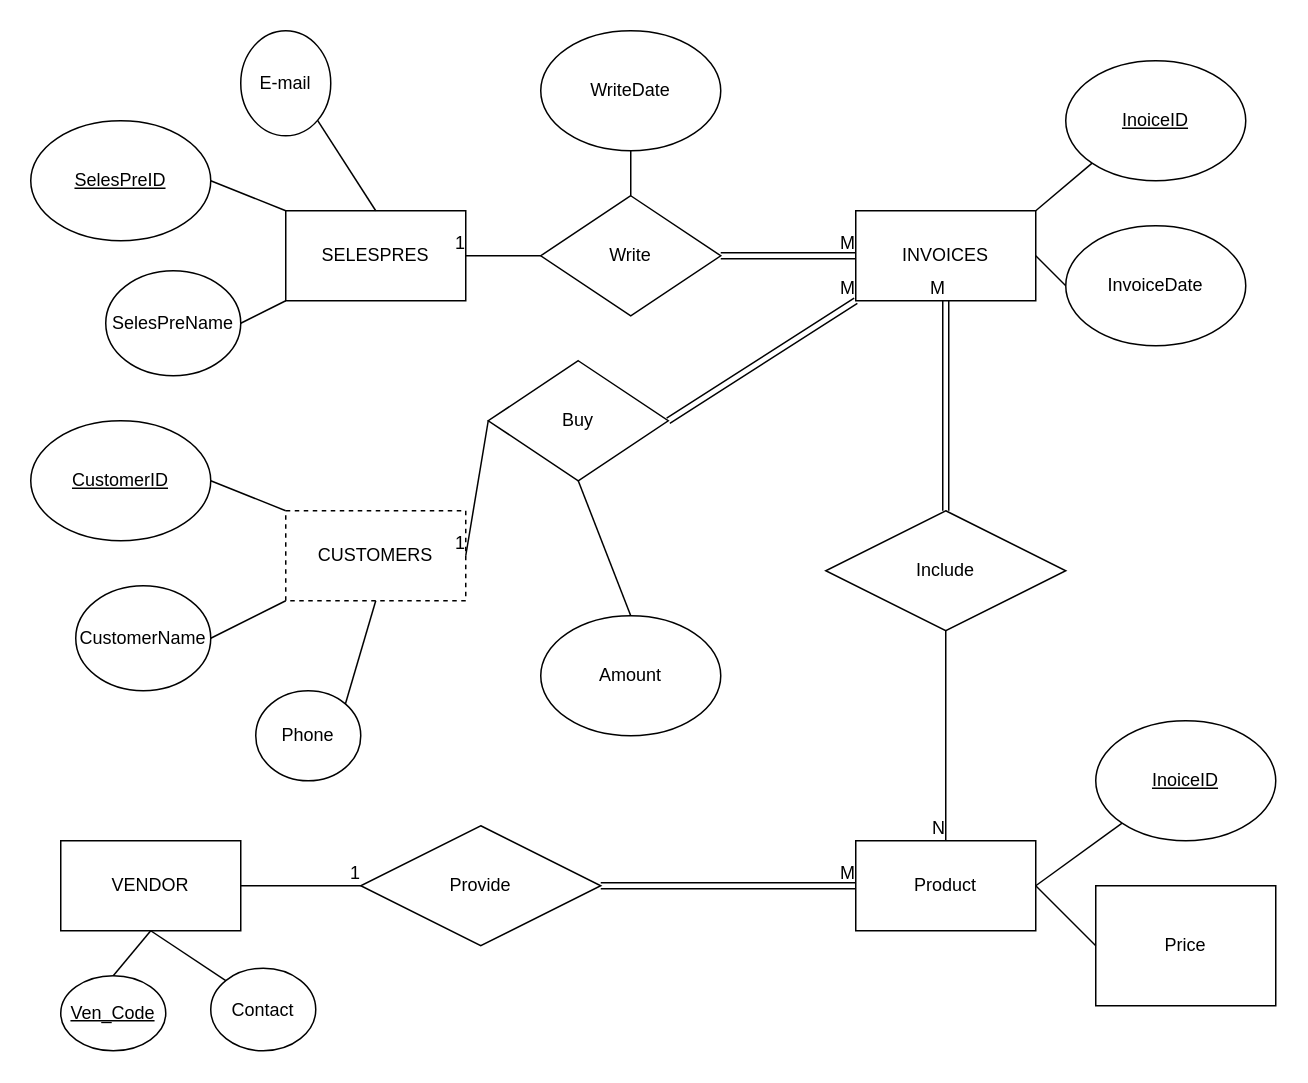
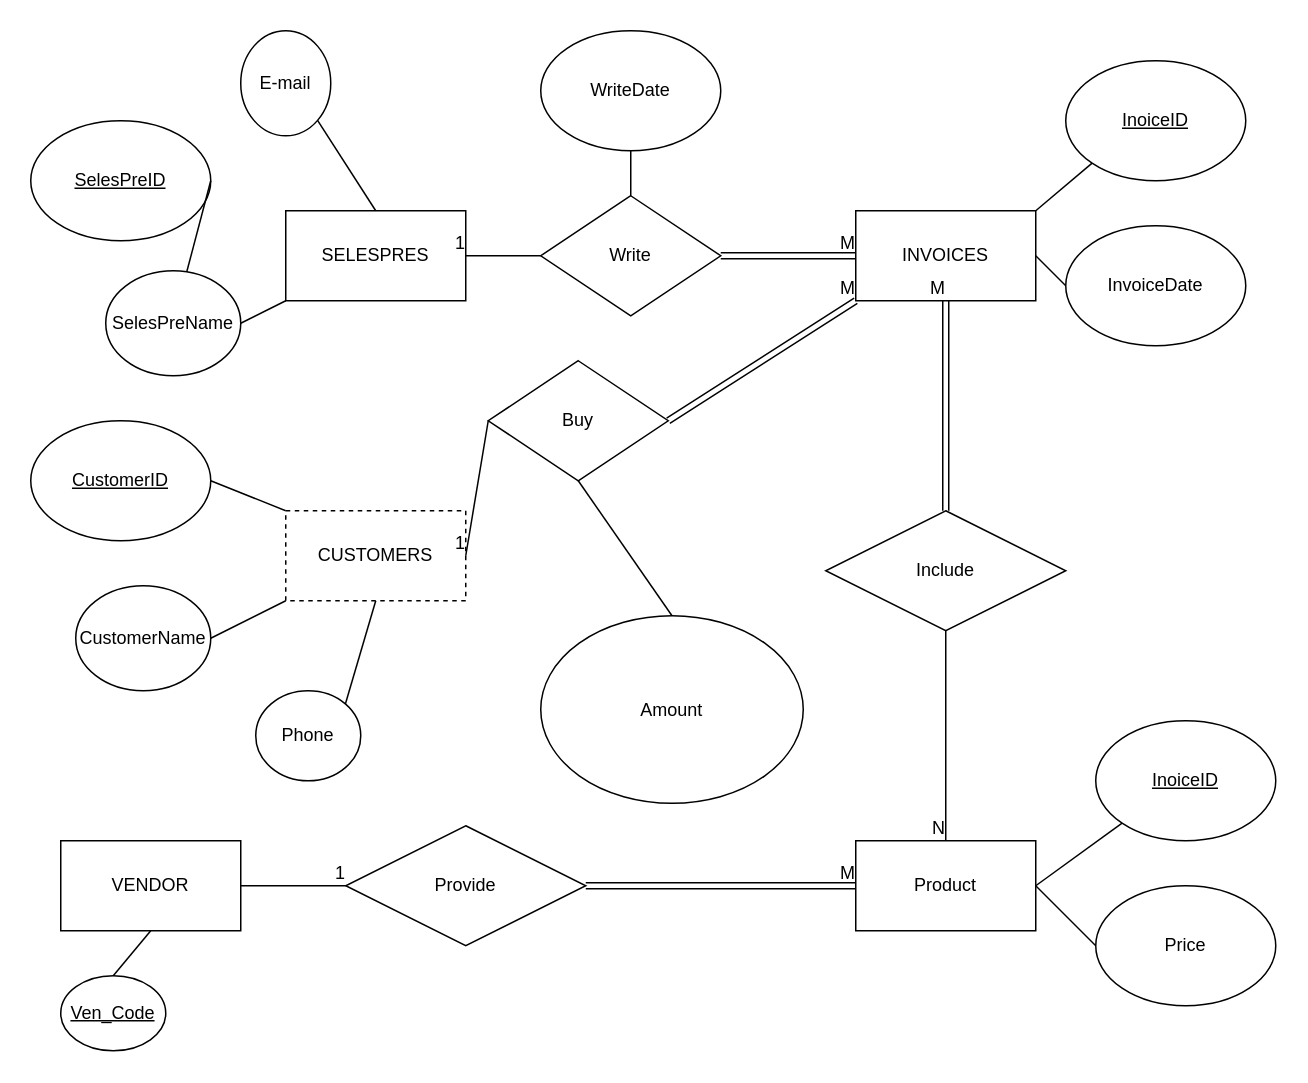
edge "SelesPreID" -- "SELESPRES": now "SelesPreID" -- "SelesPreName"
node "Amount": size 180x120 -> 263x188
node "Provide": moved (481, 886) -> (466, 886)
node "Price": shape rectangle -> ellipse
edge "VENDOR" -- "Contact": removed
node "Contact": removed
